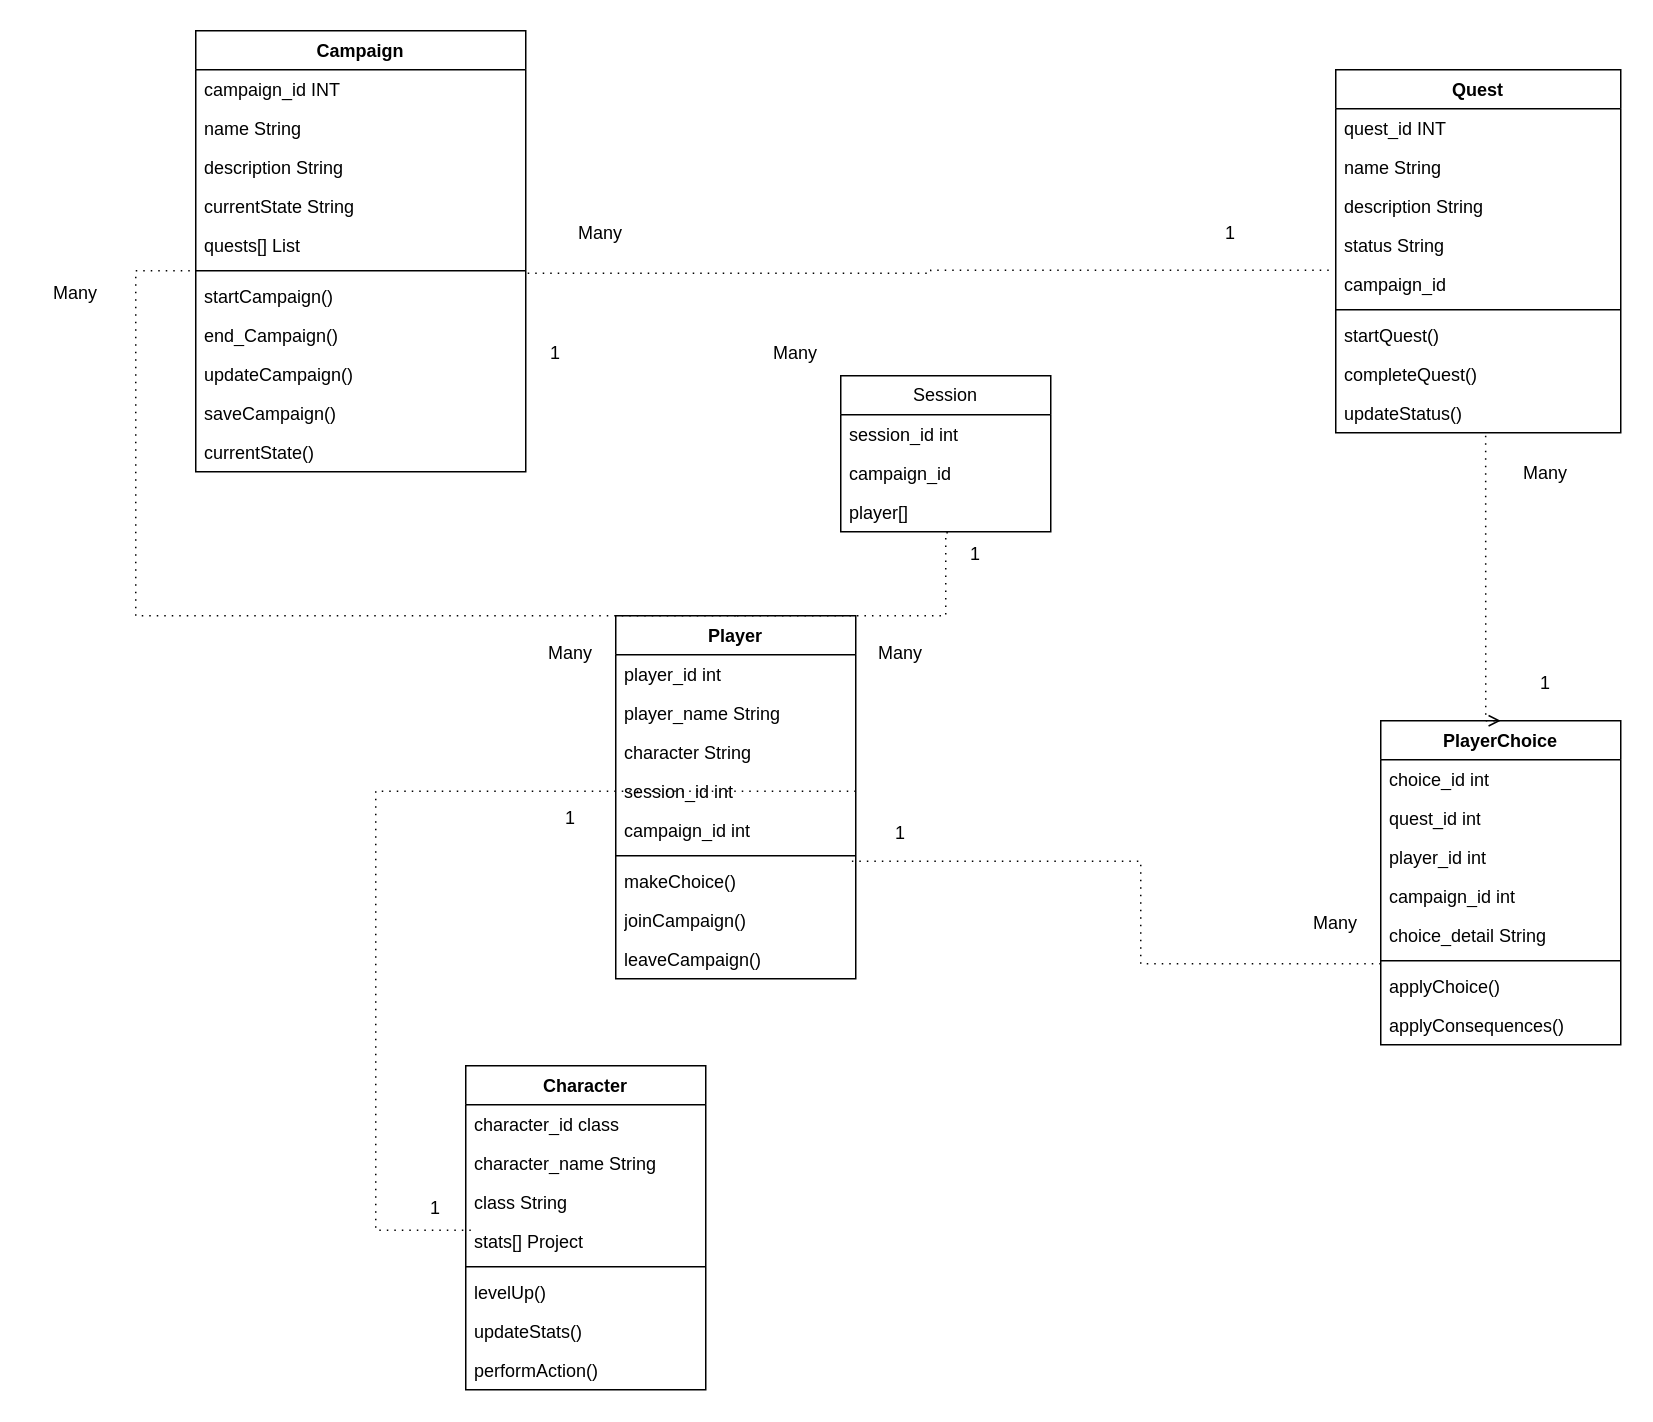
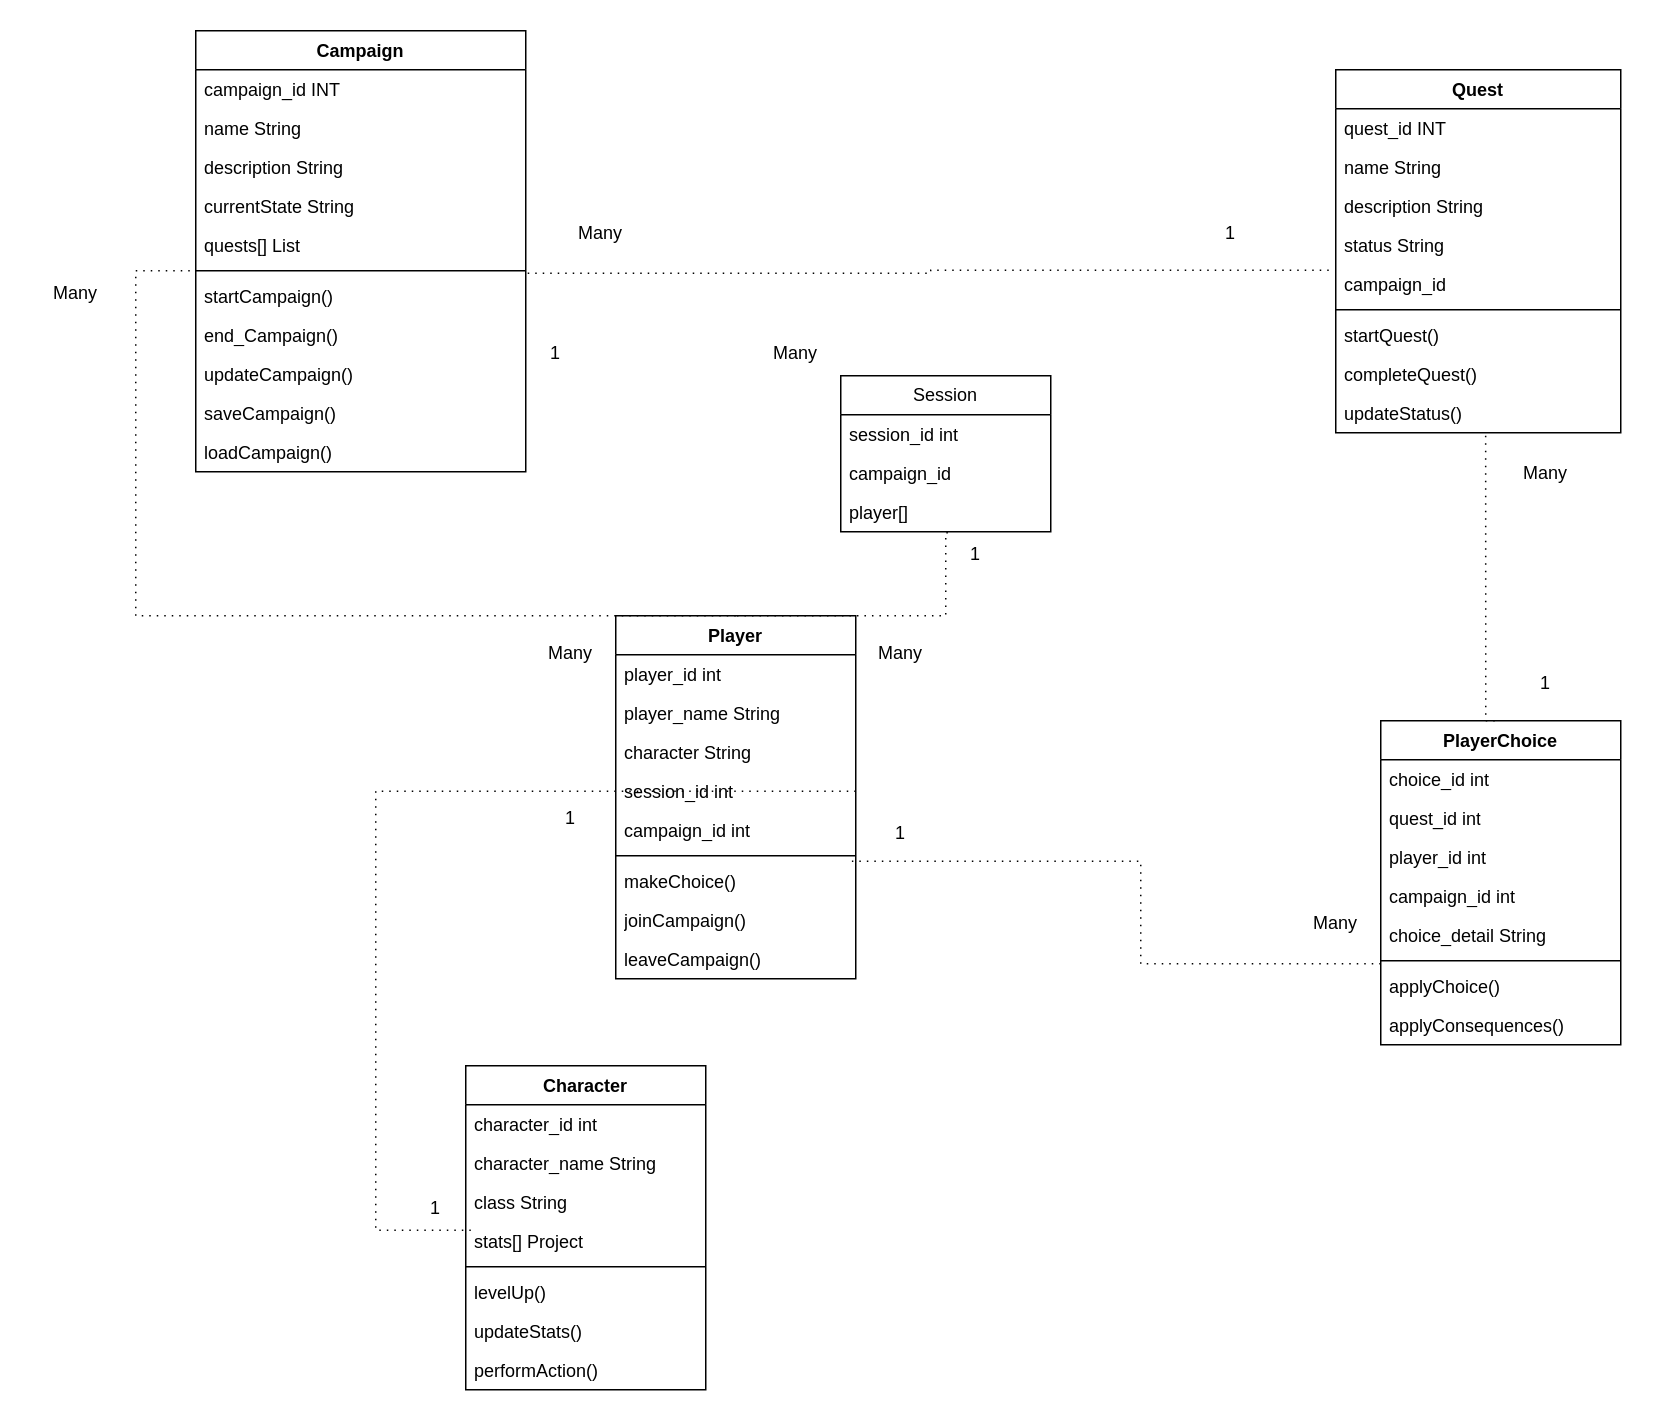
node "currentState()": label "currentState()" -> "loadCampaign()"
edge "updateStatus()" -> "PlayerChoice": arrowhead open -> none
node "character_id class": label "character_id class" -> "character_id int"
